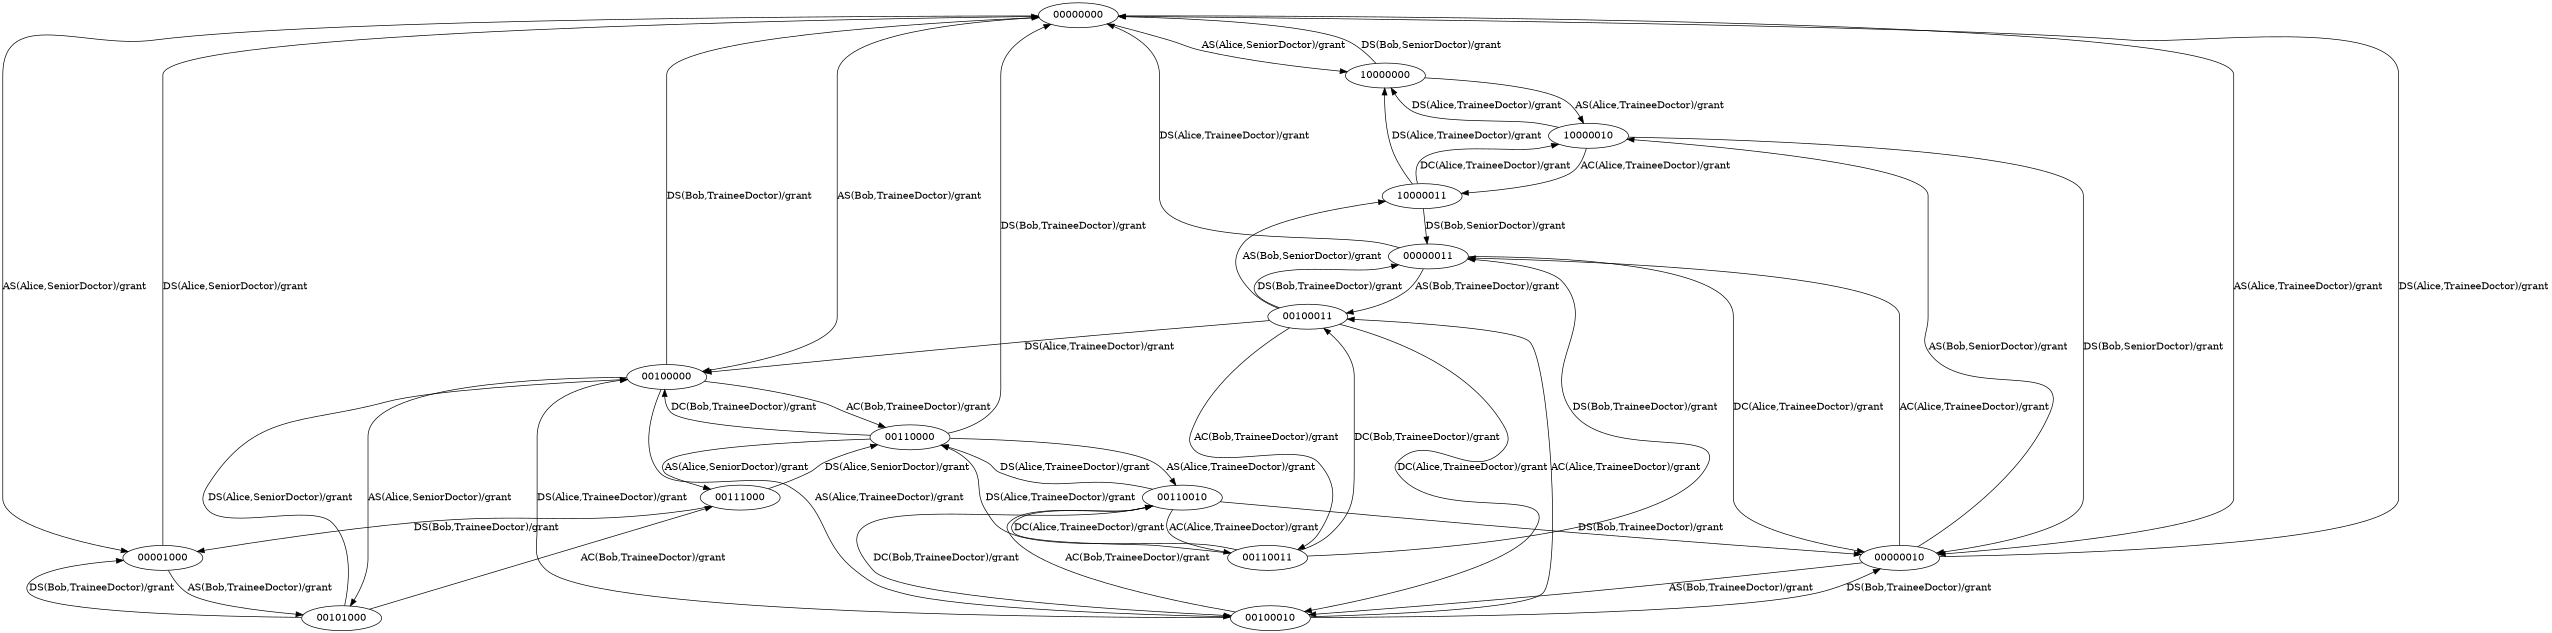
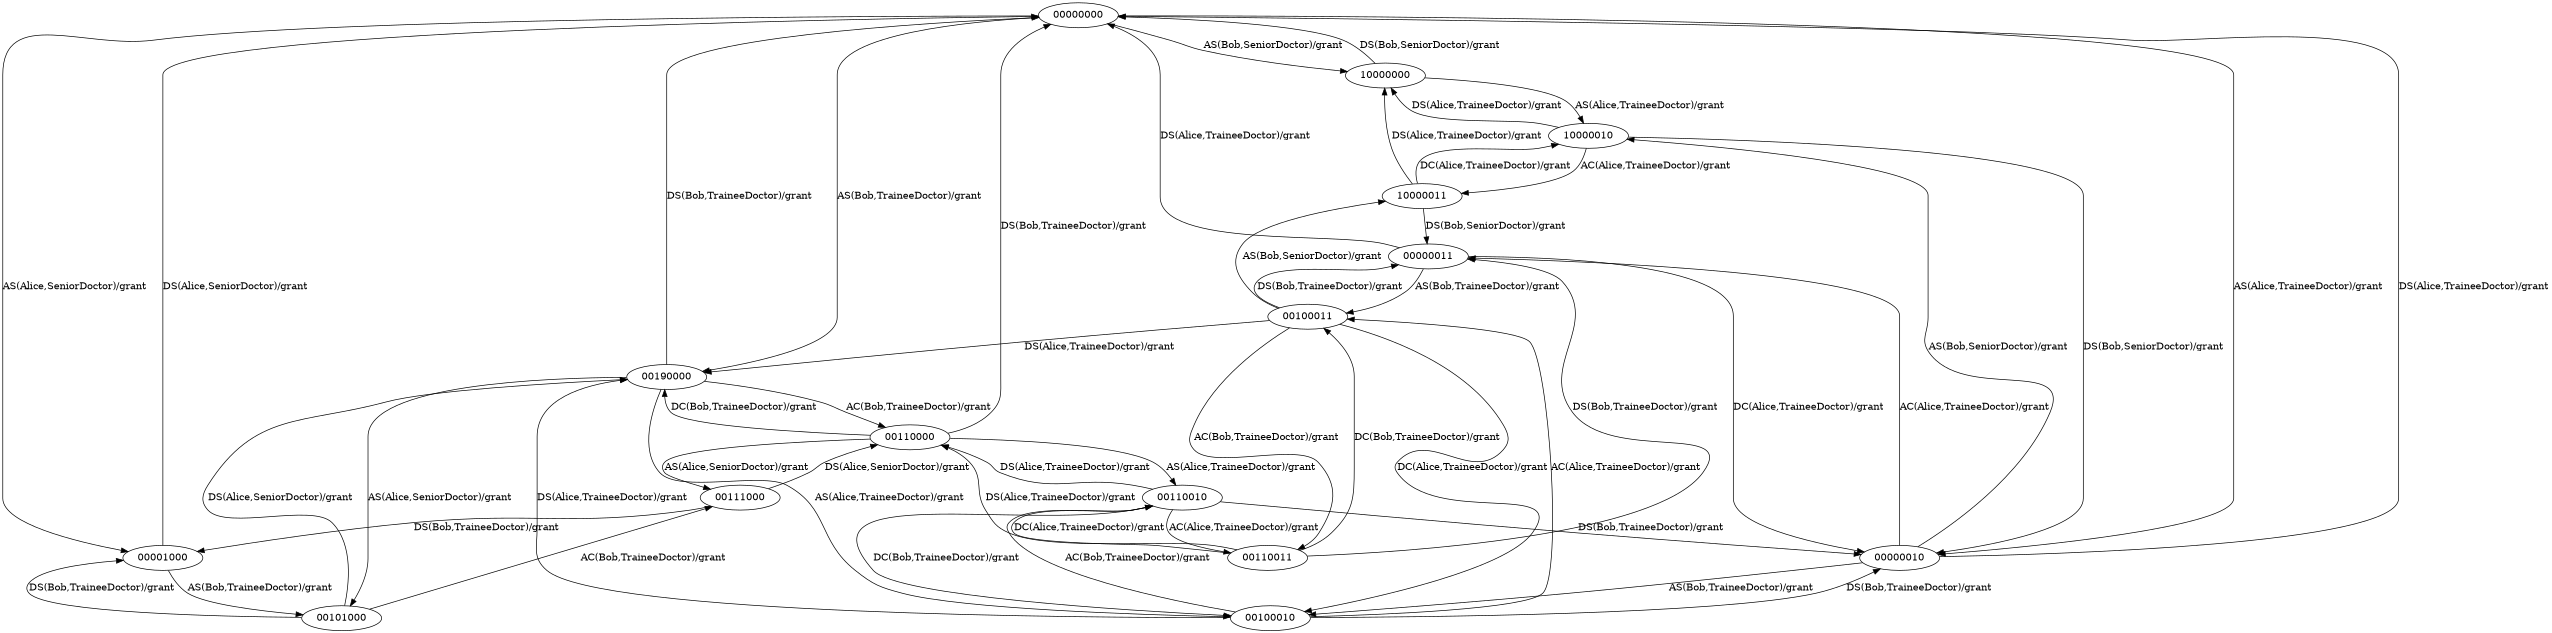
edge "00000000" -> "10000000": label "AS(Alice,SeniorDoctor)/grant" -> "AS(Bob,SeniorDoctor)/grant"
node "00100000": label "00100000" -> "00190000"
